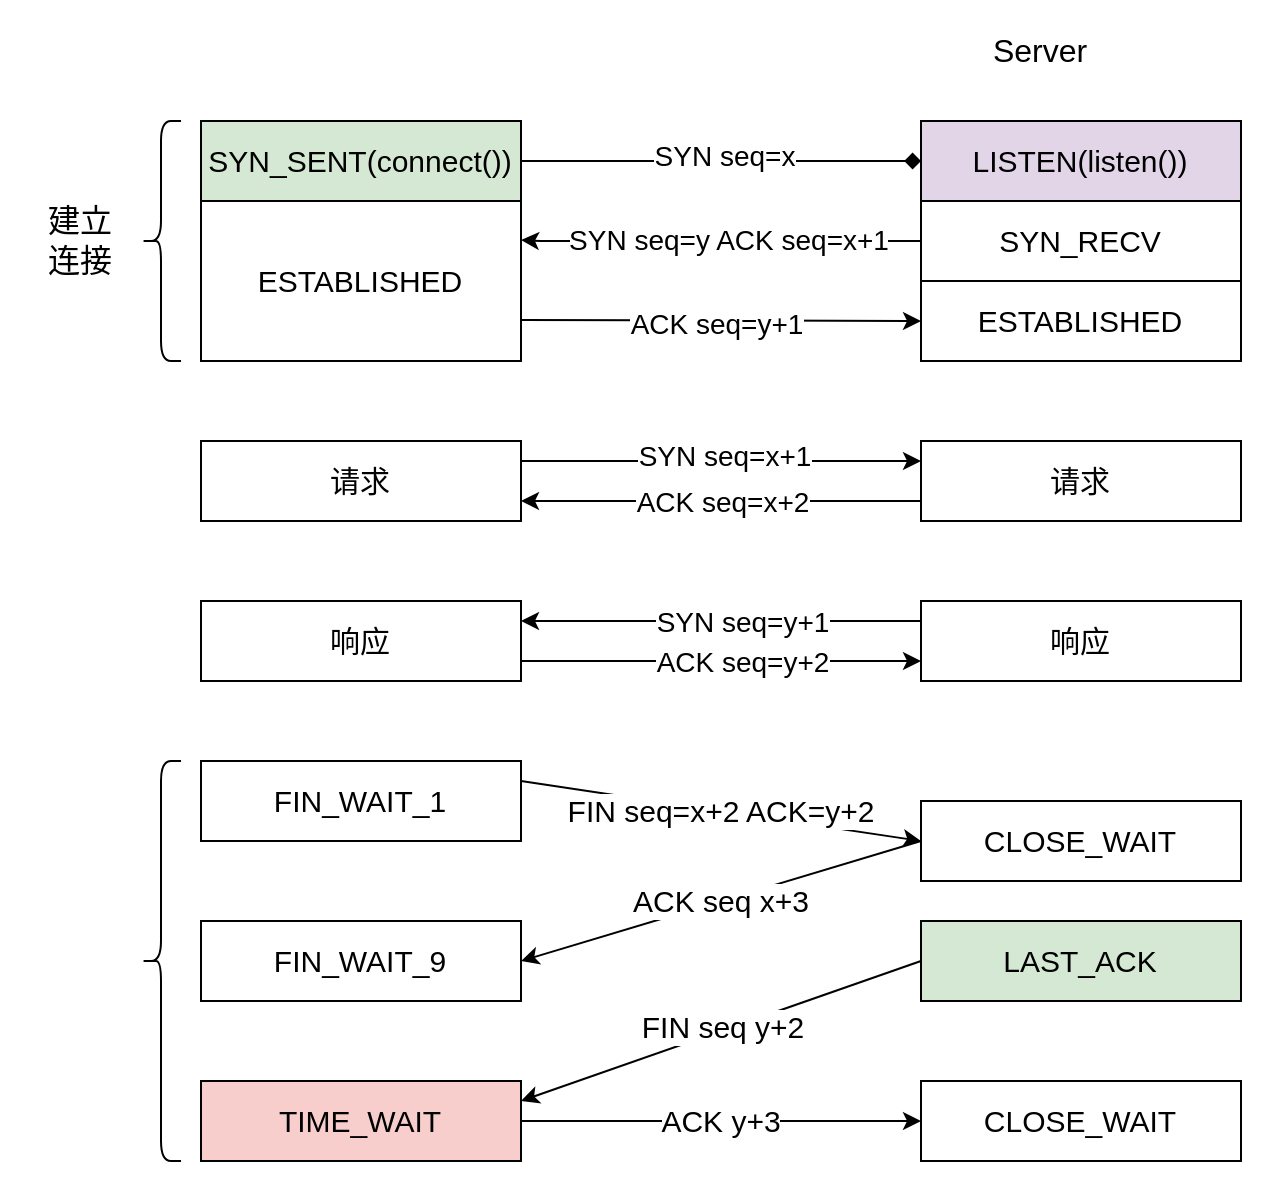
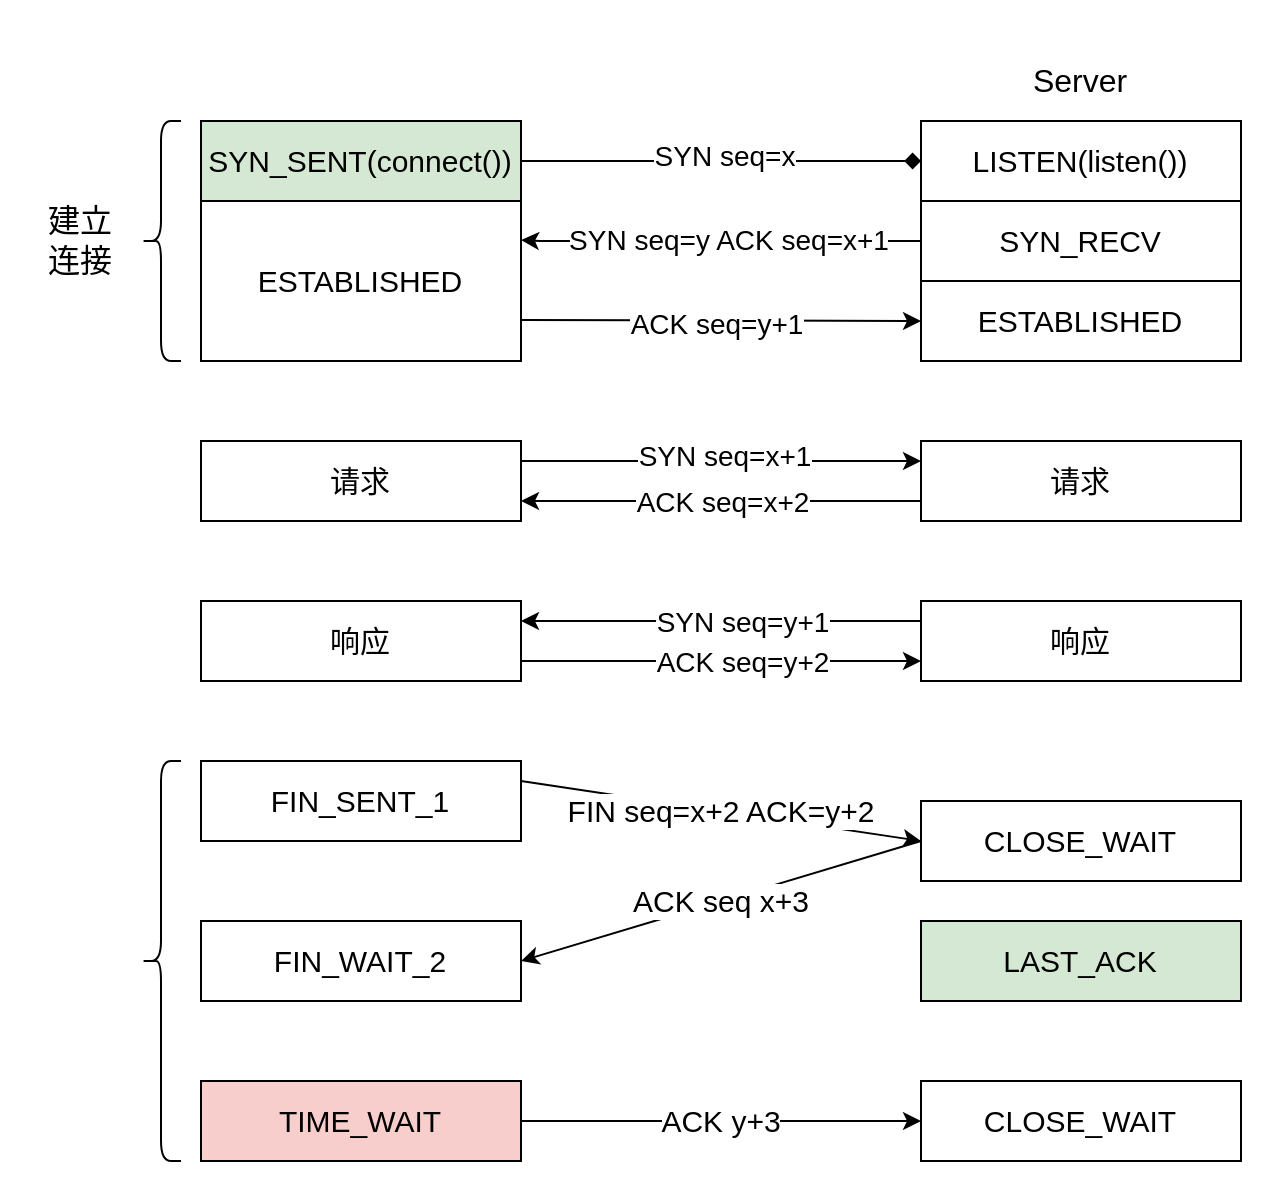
node "Server": moved (1041, 51) -> (1081, 81)
node "LISTEN(listen())": fillcolor #e1d5e7 -> #ffffff
node "FIN_WAIT_1": label "FIN_WAIT_1" -> "FIN_SENT_1"
node "FIN_WAIT_9": label "FIN_WAIT_9" -> "FIN_WAIT_2"
edge "LAST_ACK" -> "TIME_WAIT": removed, label "FIN seq y+2"
